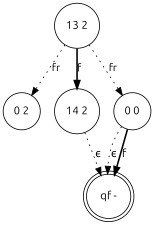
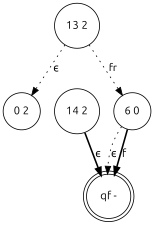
edge "13 2" -> "14 2": removed, label "f"
edge "13 2" -> "0 2": label "fr" -> "ϵ"
node "0 0": label "0 0" -> "6 0"
edge "14 2" -> "qf -": style dotted -> bold
